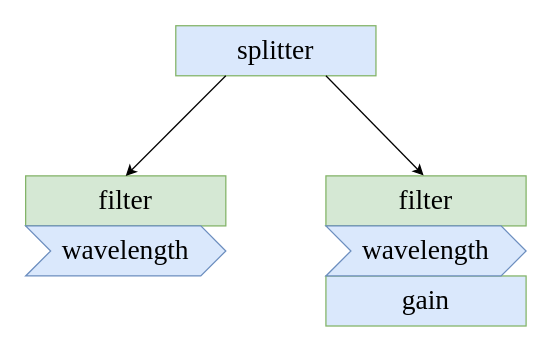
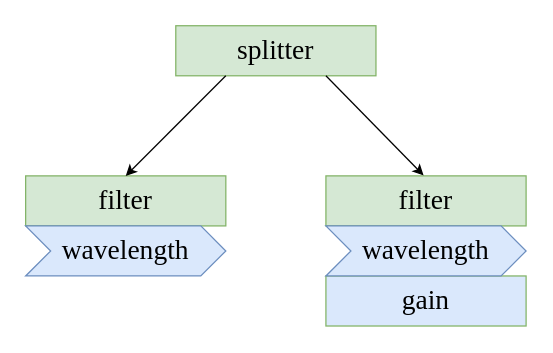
node "splitter": fillcolor #dae8fc -> #d5e8d4
